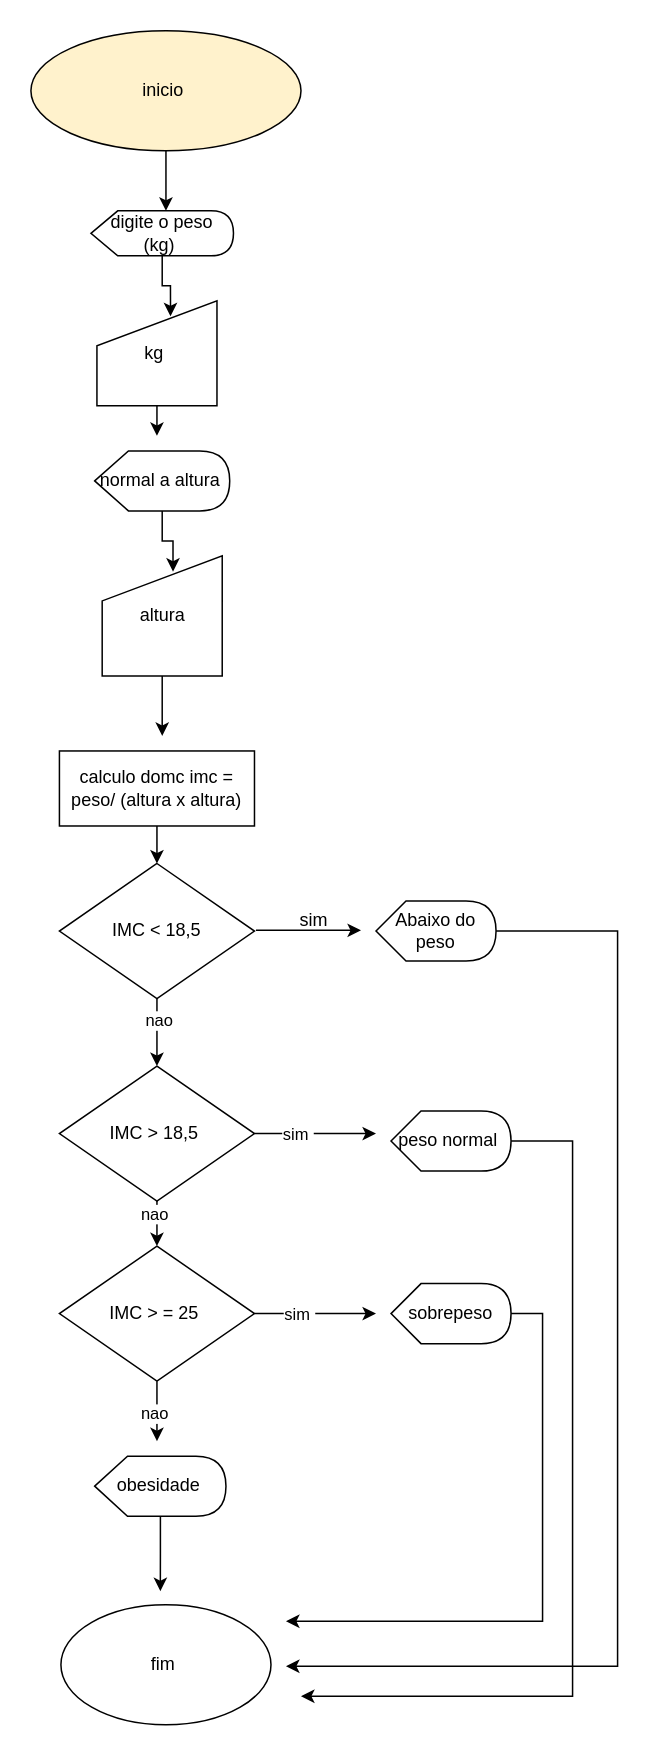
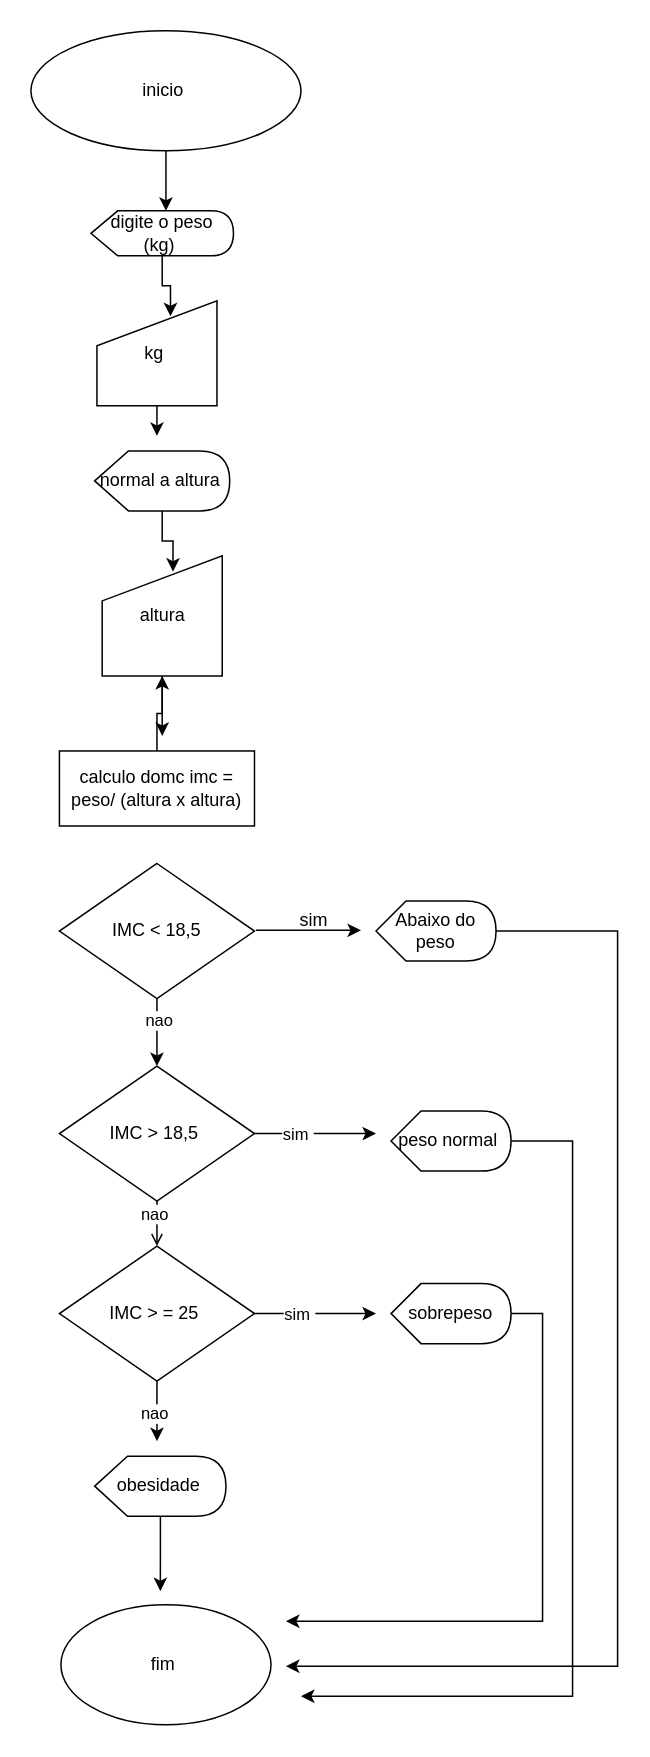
node "inicio": fillcolor #fff2cc -> #ffffff
edge "calculo domc imc = peso/ (altura x altura)" -> "IMC < 18,5": now "calculo domc imc = peso/ (altura x altura)" -> "altura"
edge "IMC > 18,5" -> "IMC > = 25": arrowhead classic -> open
